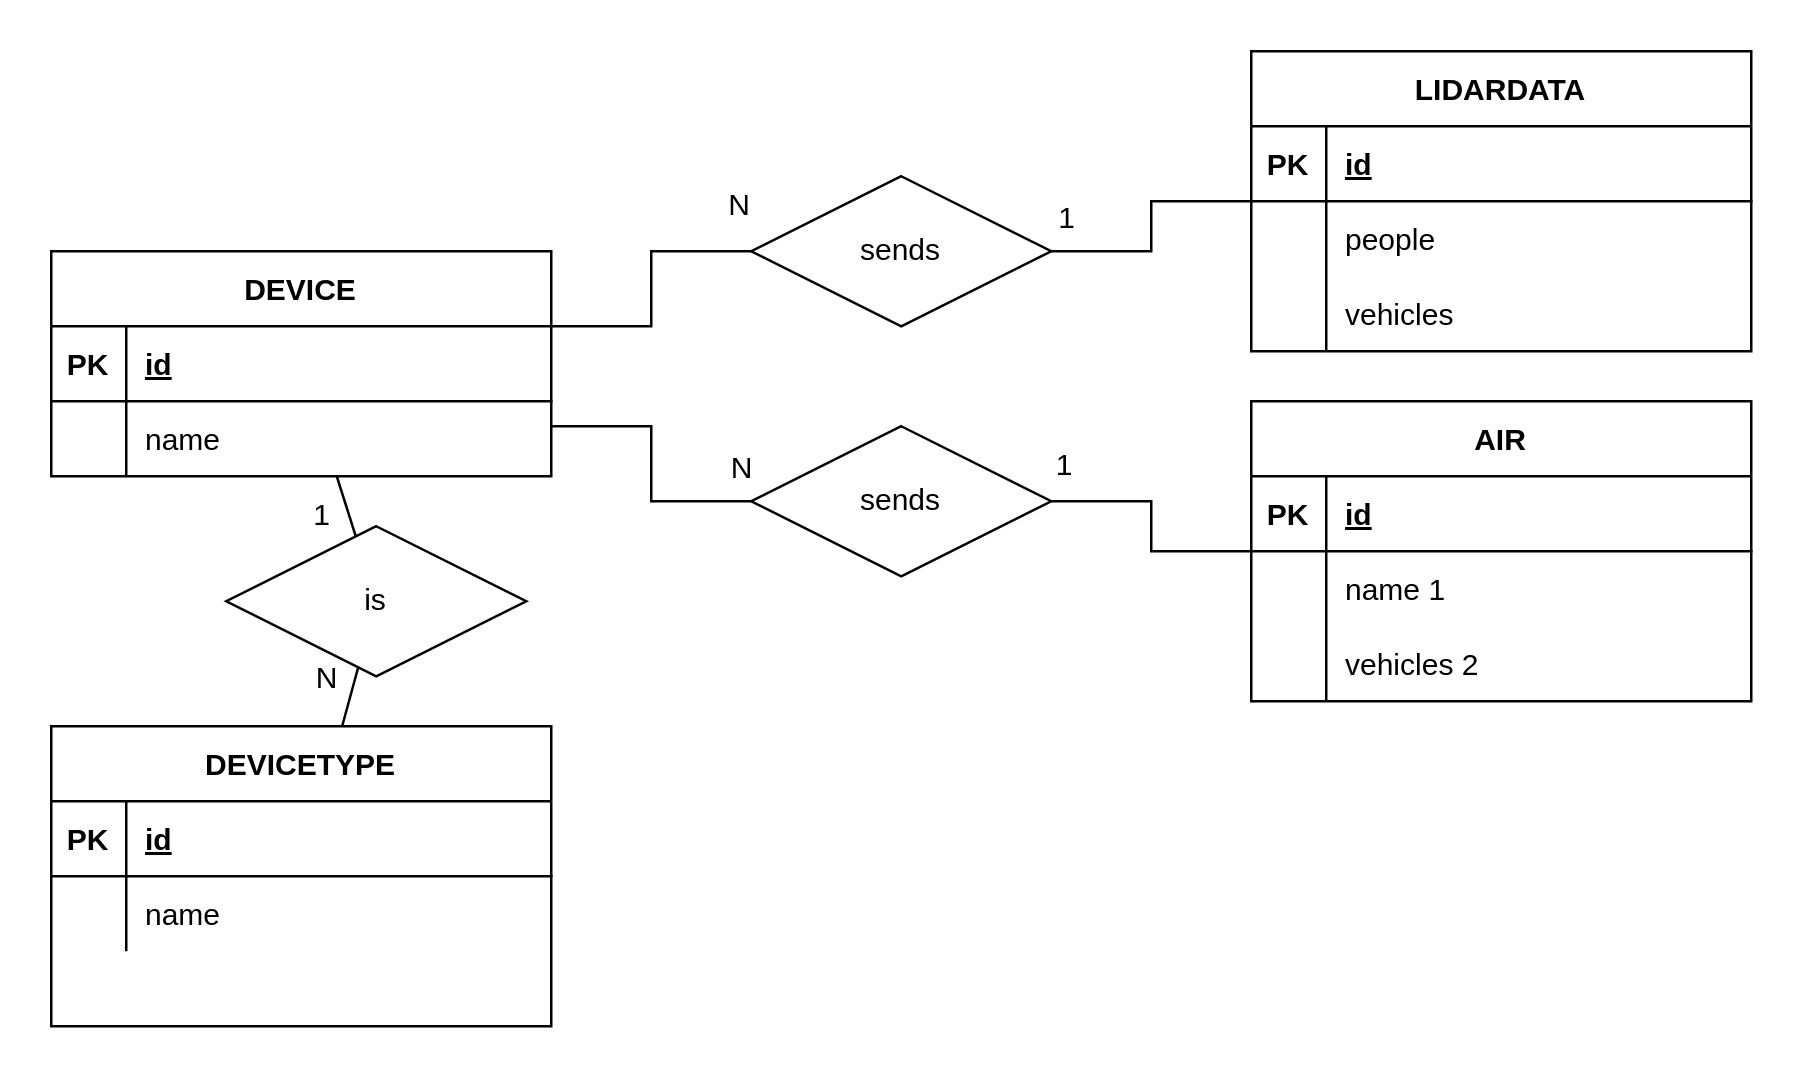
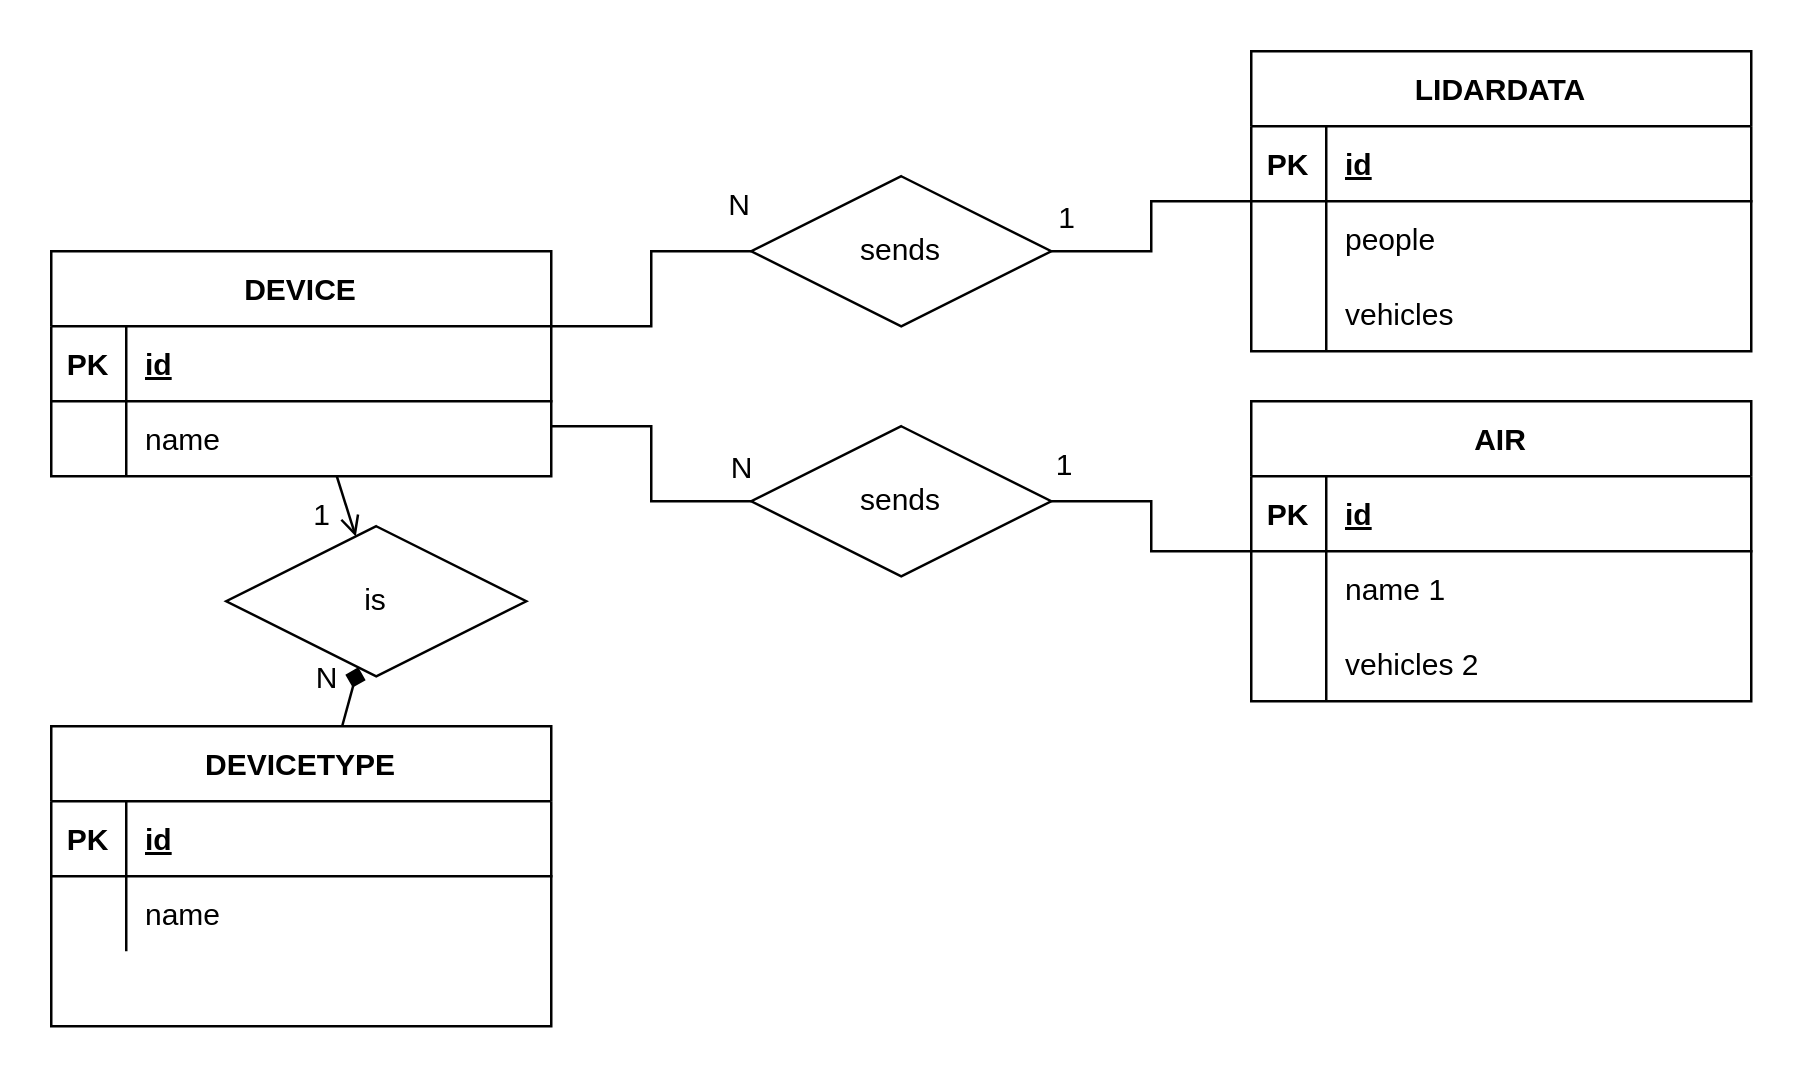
edge "DEVICE" -- "is": arrowhead none -> open
edge "is" -- "DEVICETYPE": arrowhead none -> diamond
